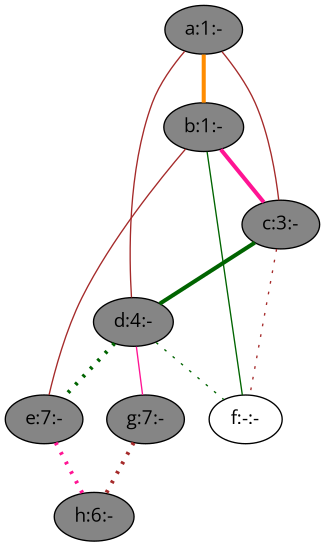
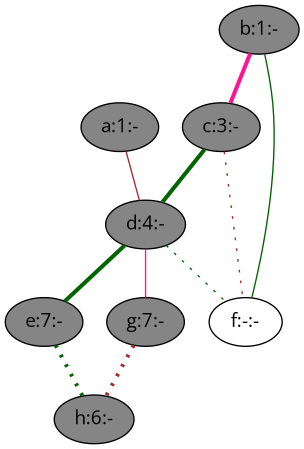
edge "a:1:-" -- "b:1:-": removed
edge "a:1:-" -- "c:3:-": removed
edge "b:1:-" -- "e:7:-": removed
edge "d:4:-" -- "e:7:-": style dotted -> solid
edge "e:7:-" -- "h:6:-": color deeppink -> darkgreen
